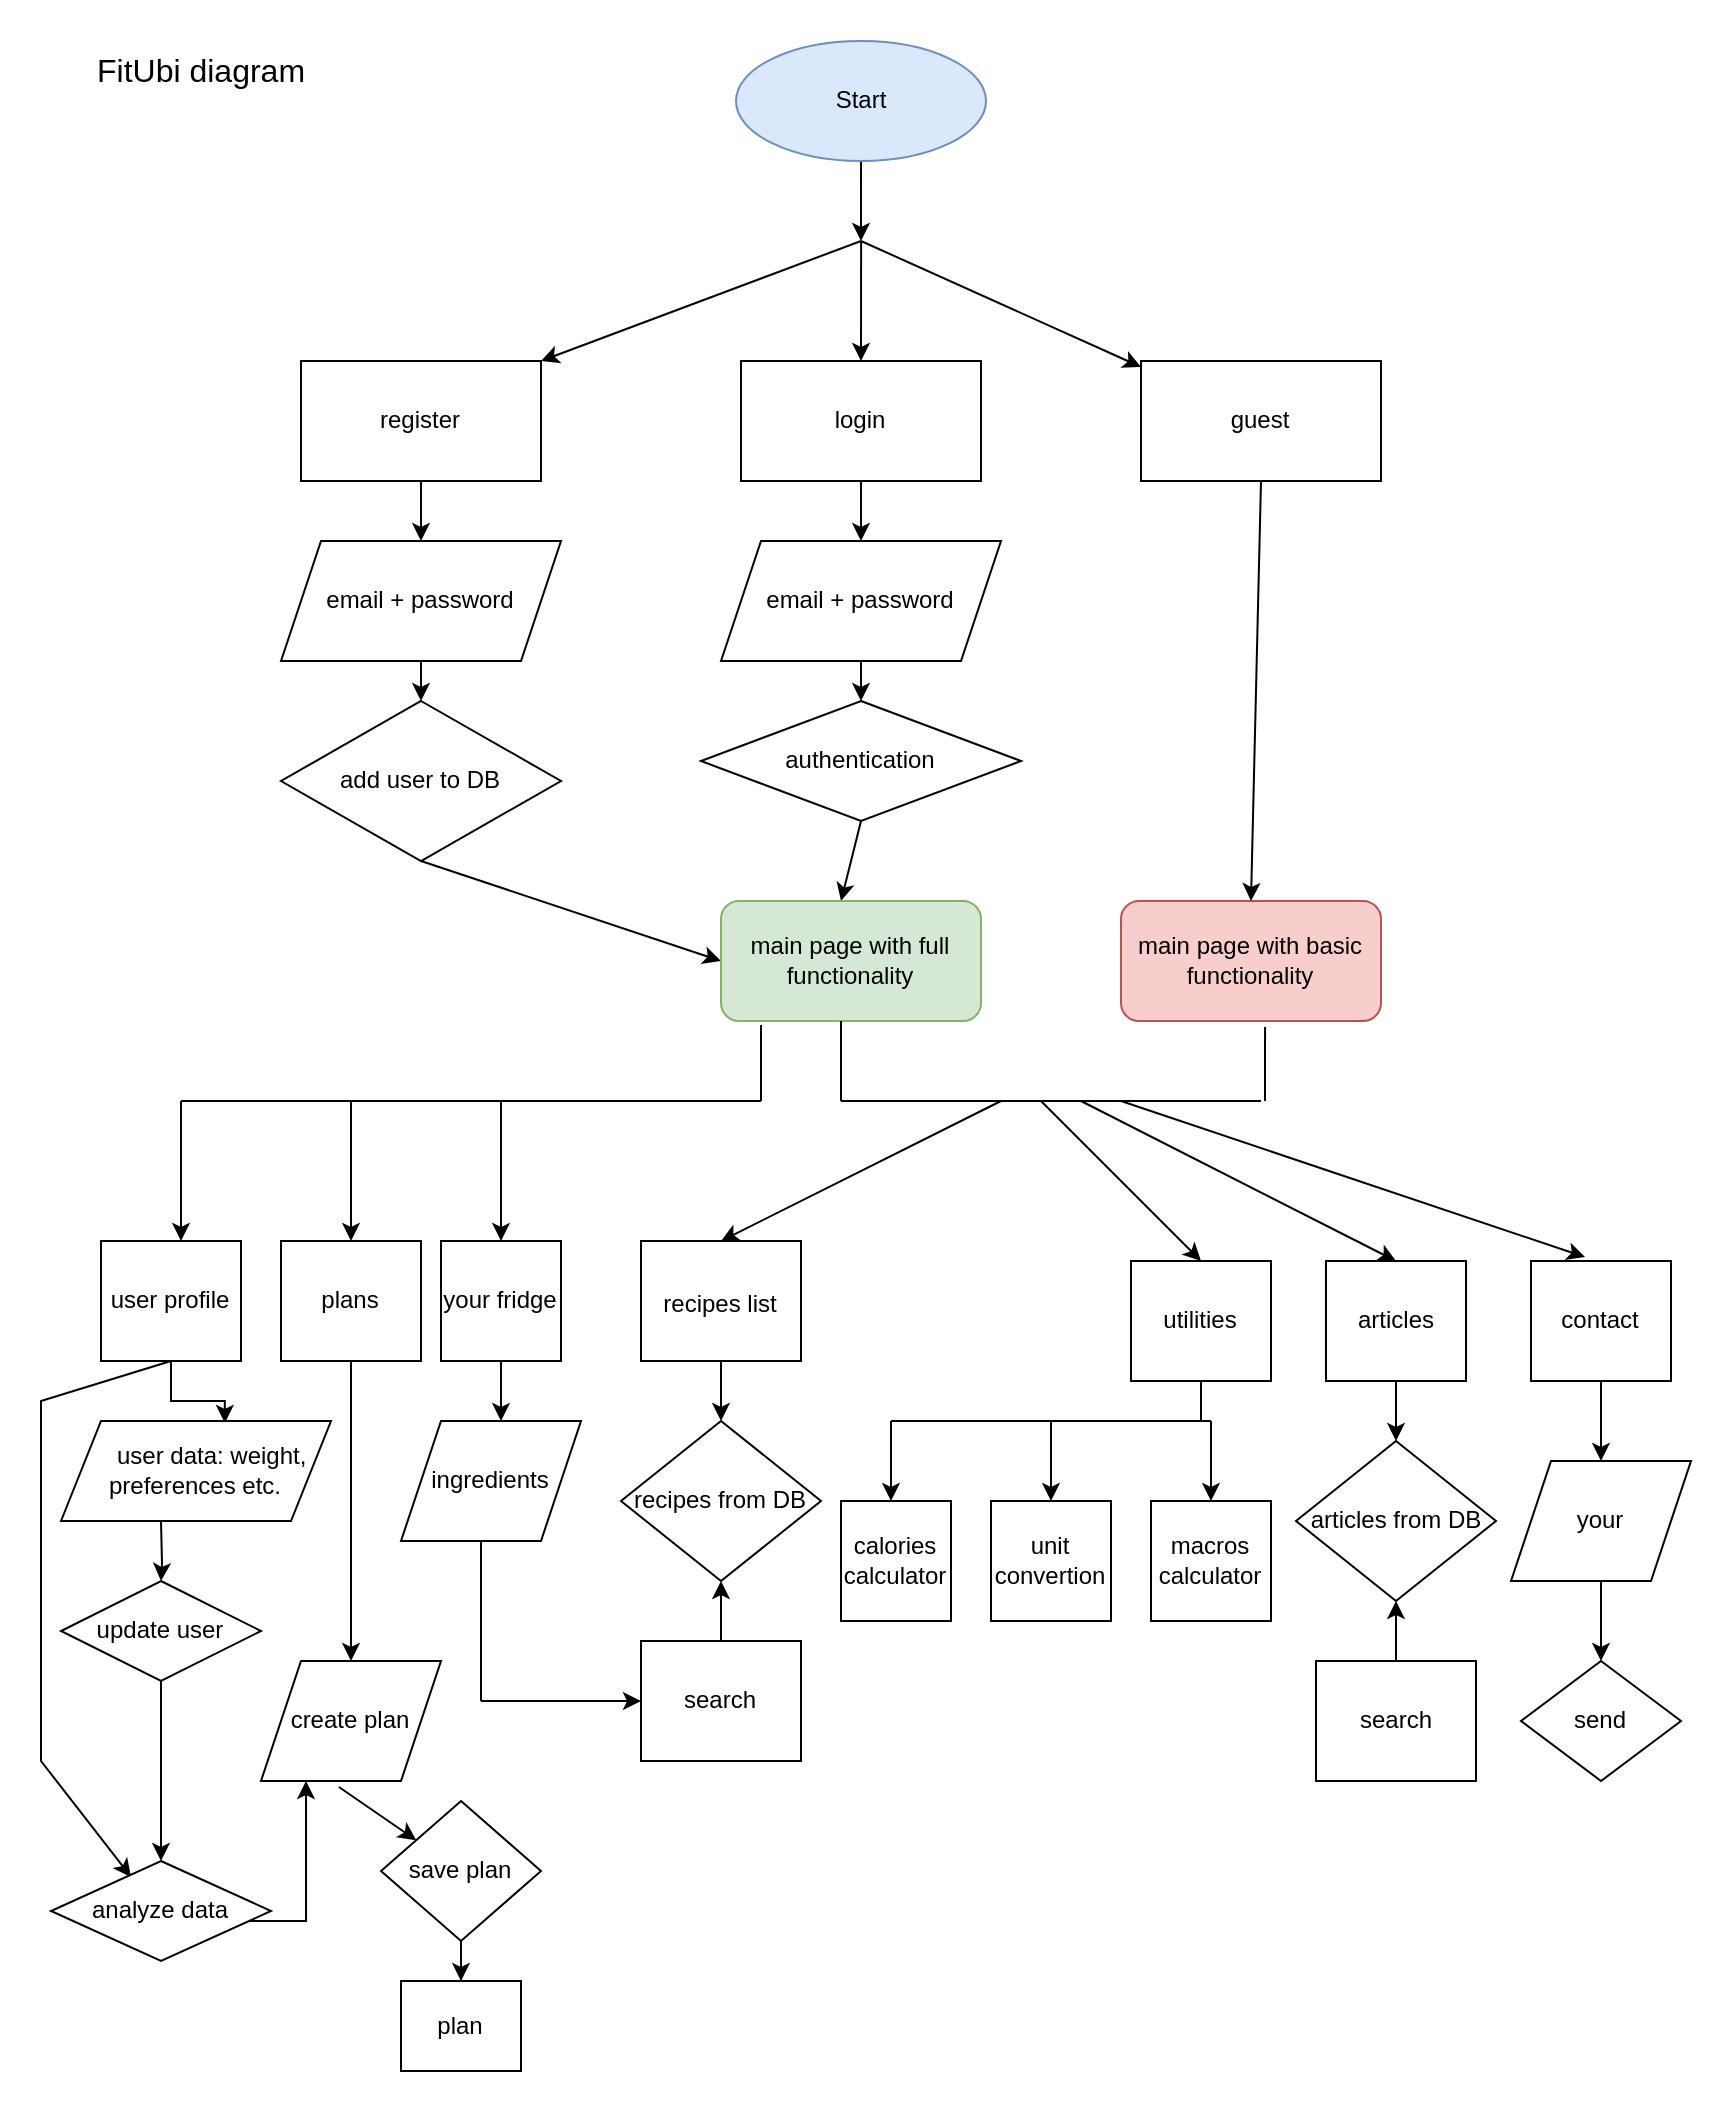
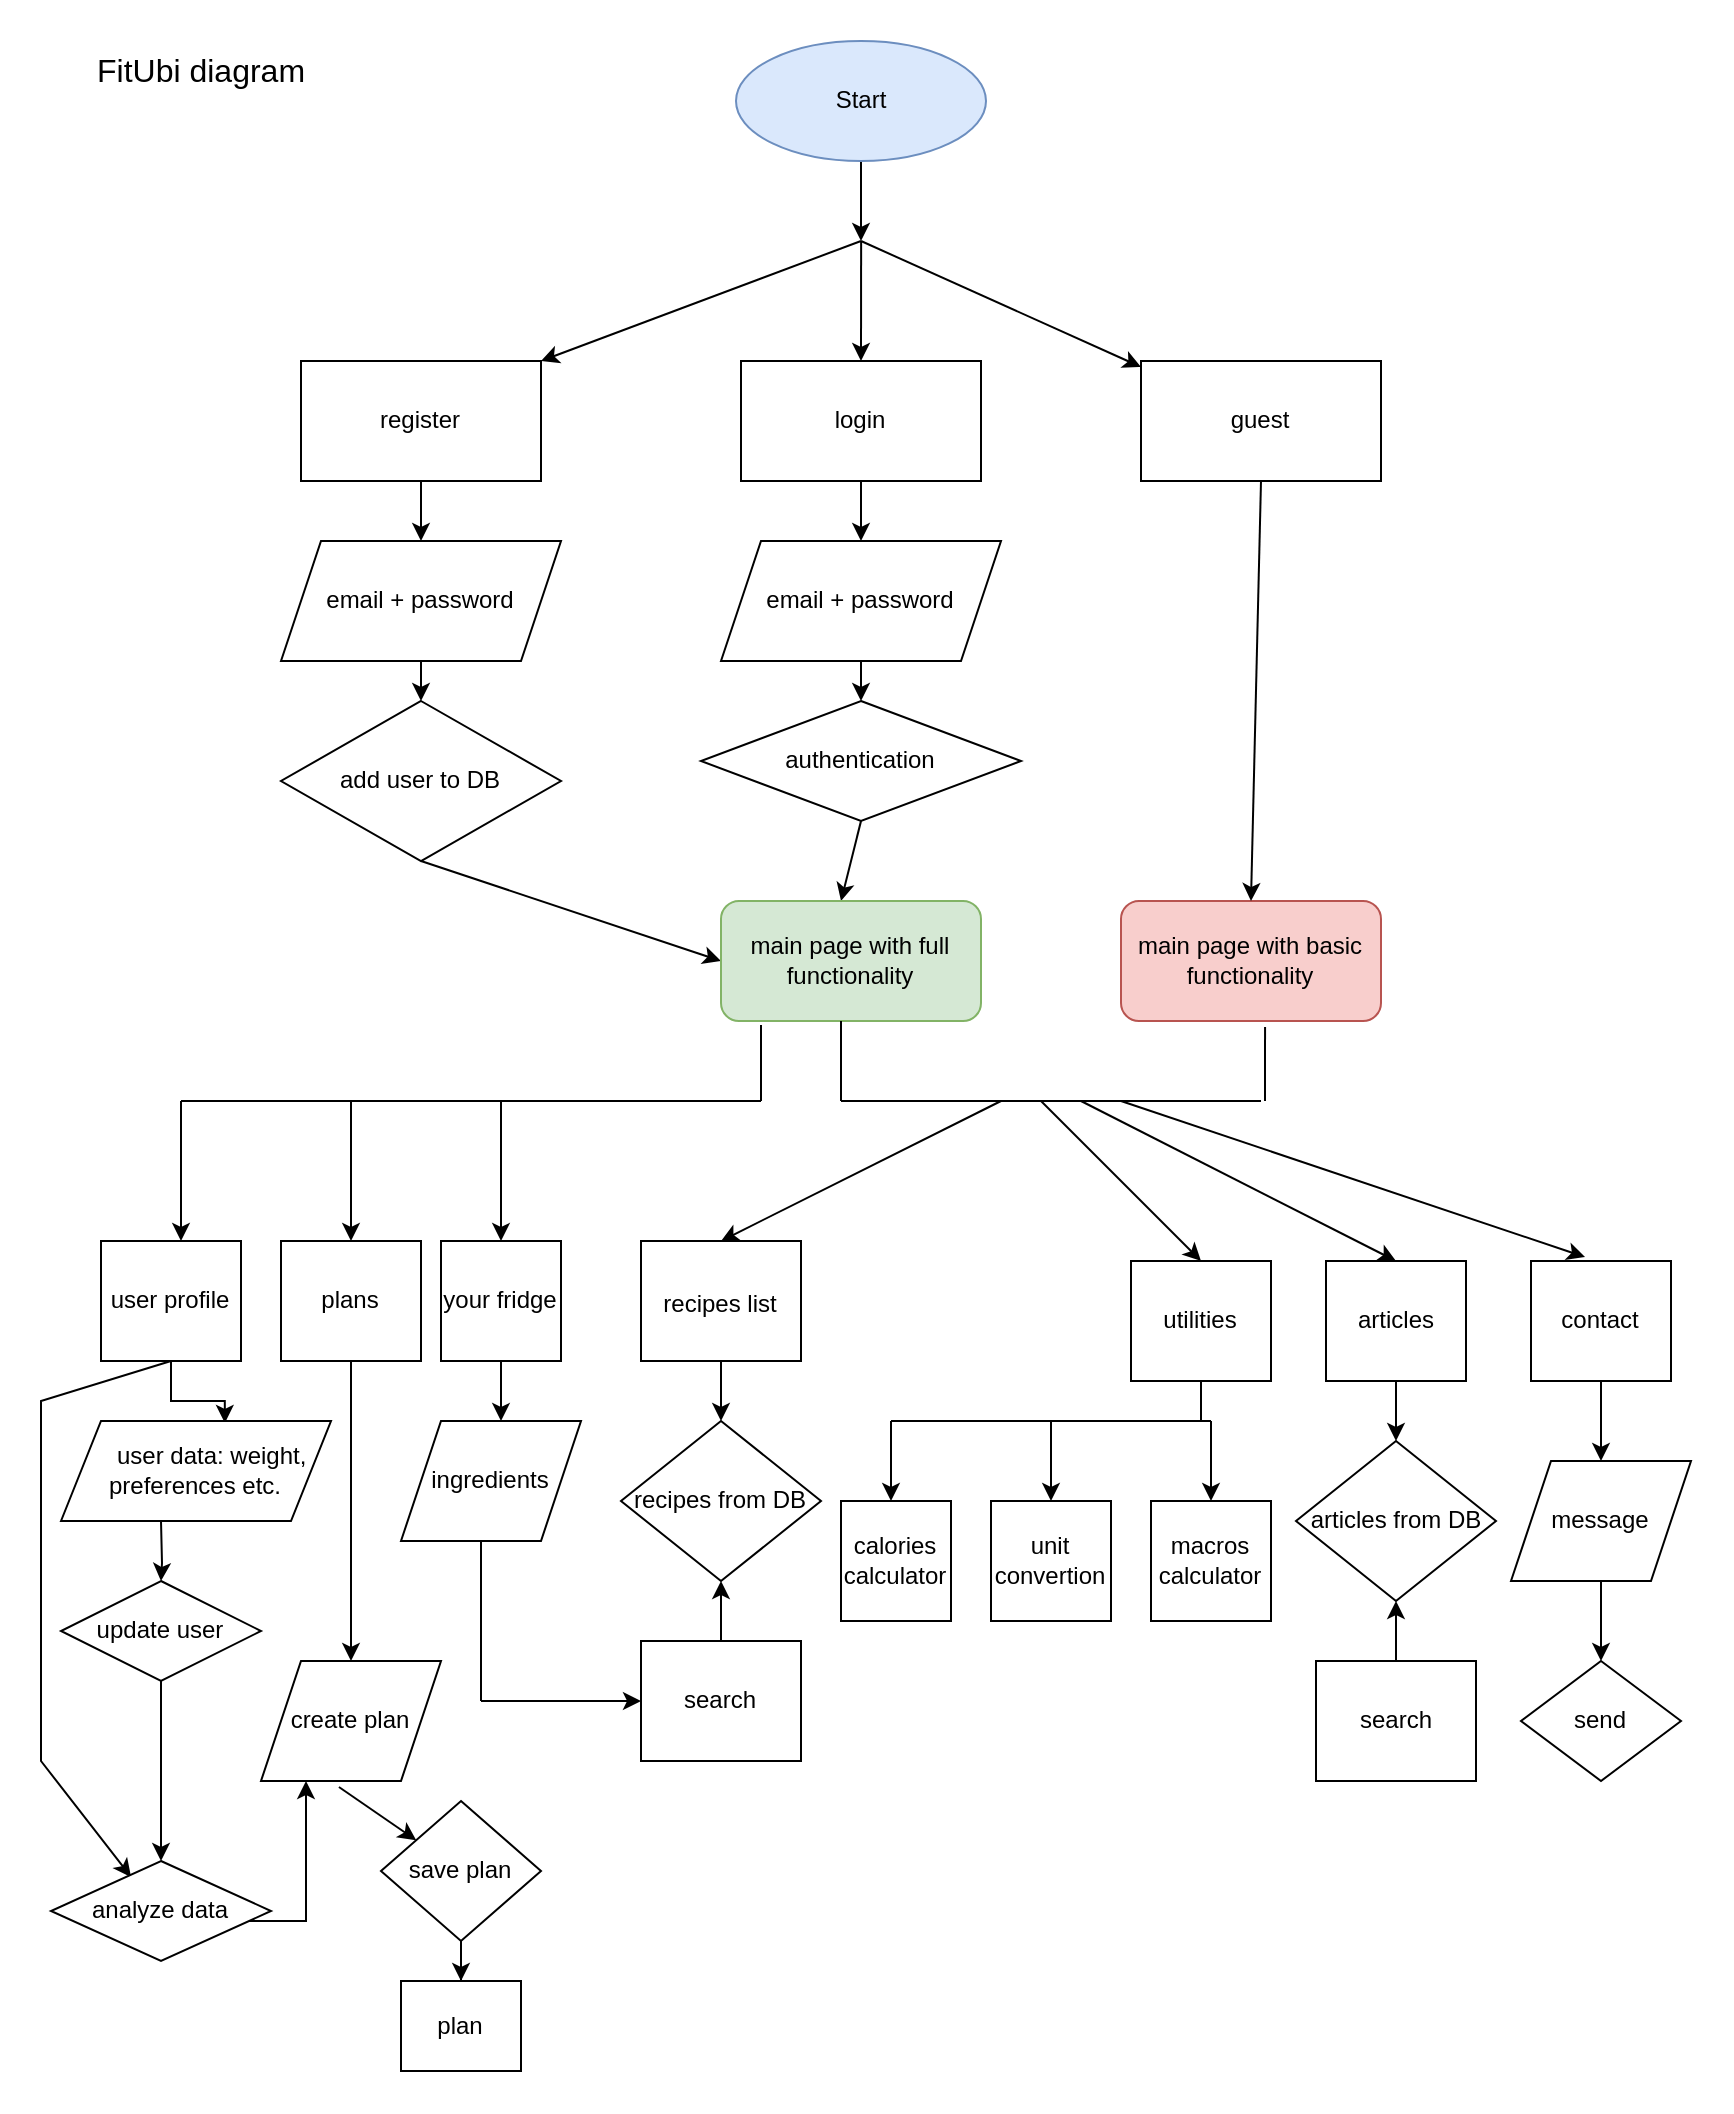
node "your": label "your" -> "message"
